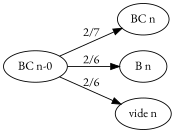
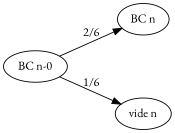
edge "BC n-0" -> "BC n": label "2/7" -> "2/6"
node "B n": removed
edge "BC n-0" -> "vide n": label "2/6" -> "1/6"
